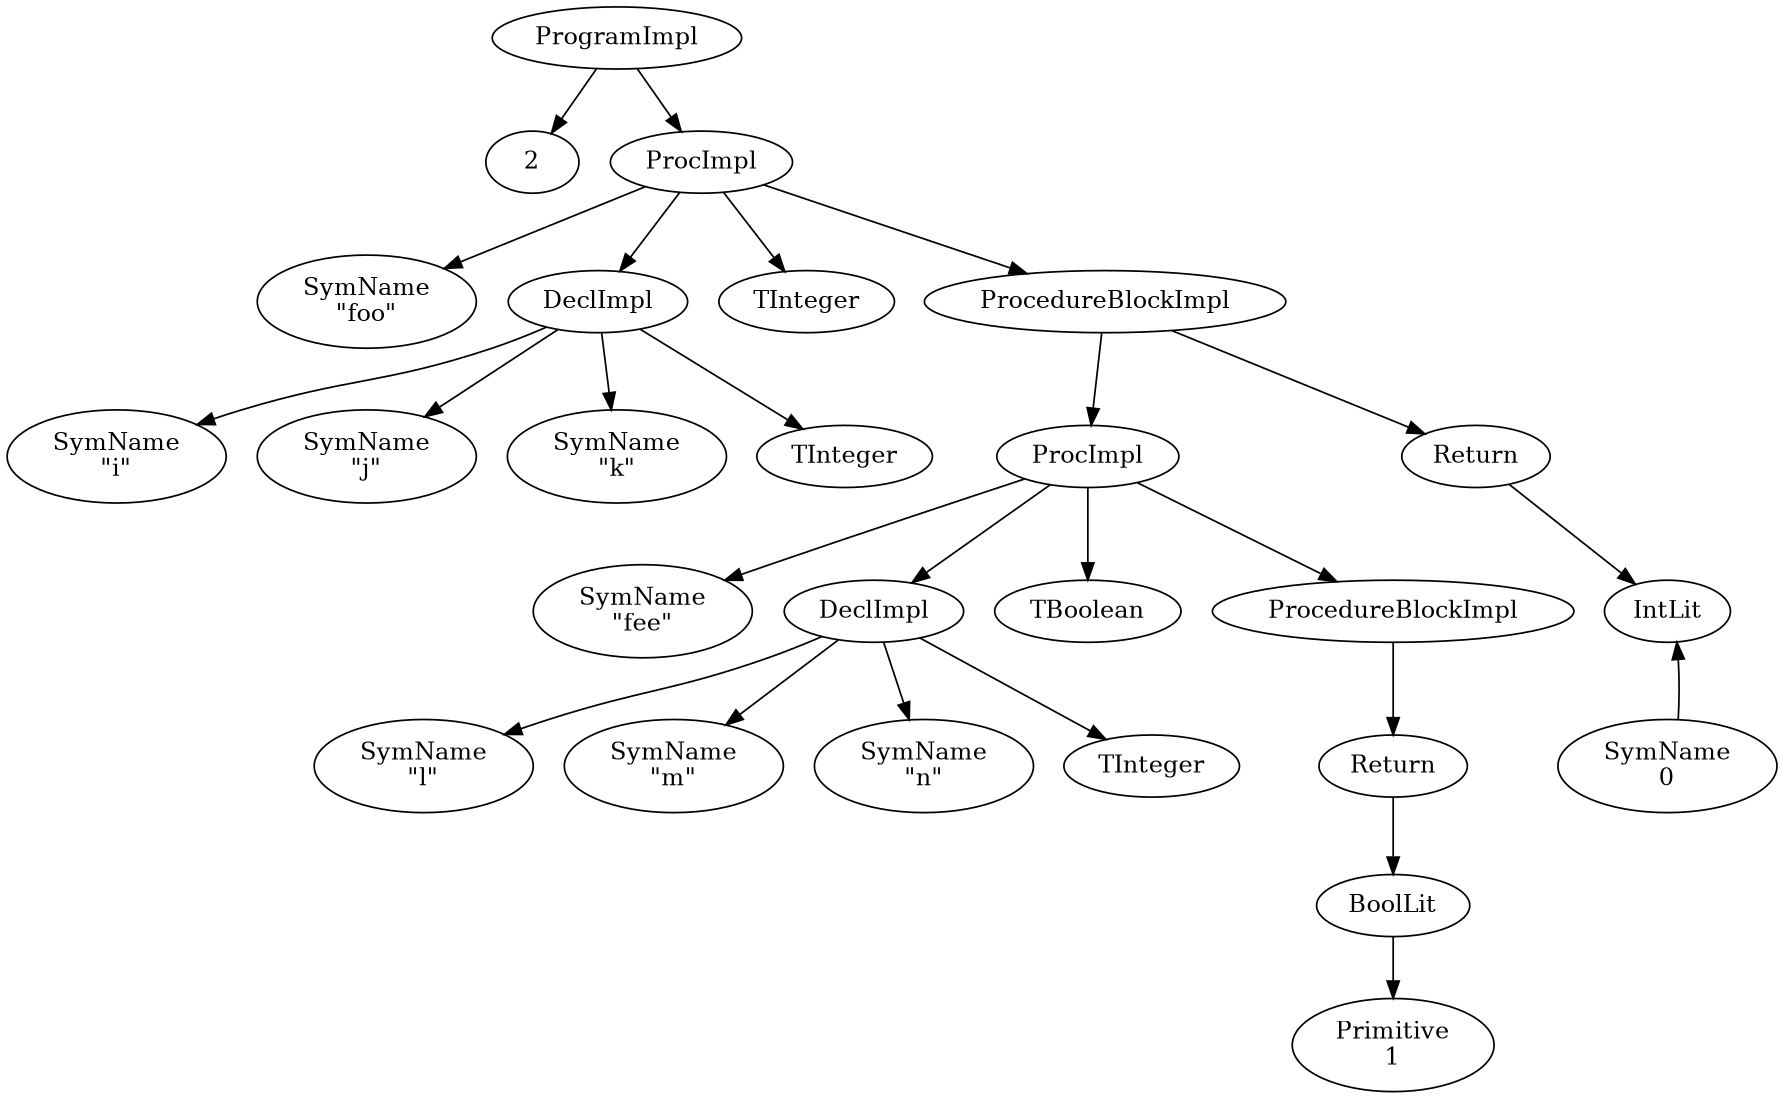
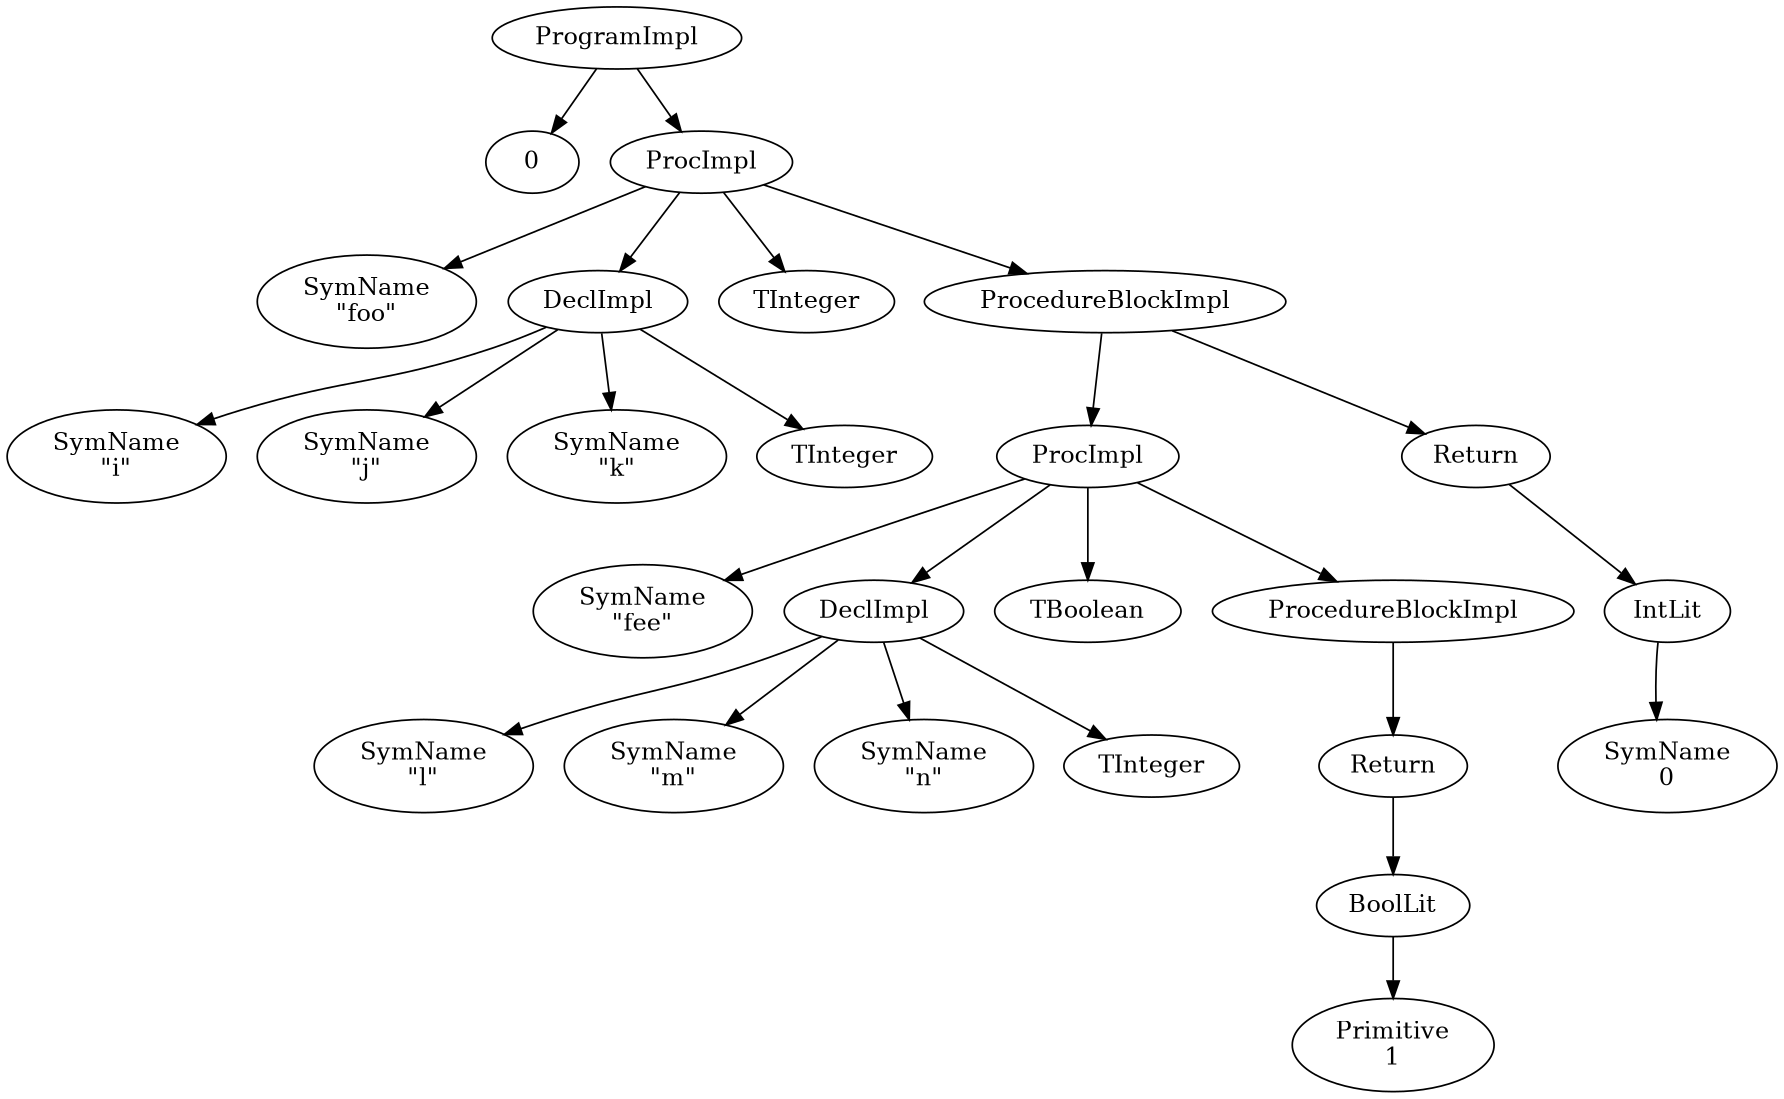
node "2": label "2" -> "0"
edge "SymName 0" -> "IntLit": reversed
